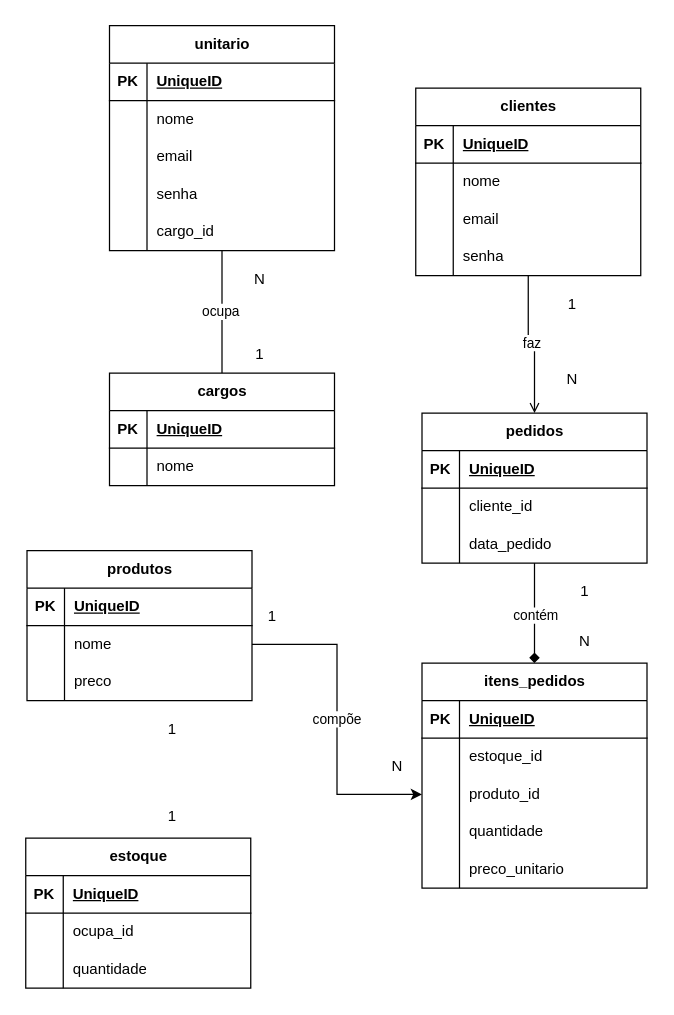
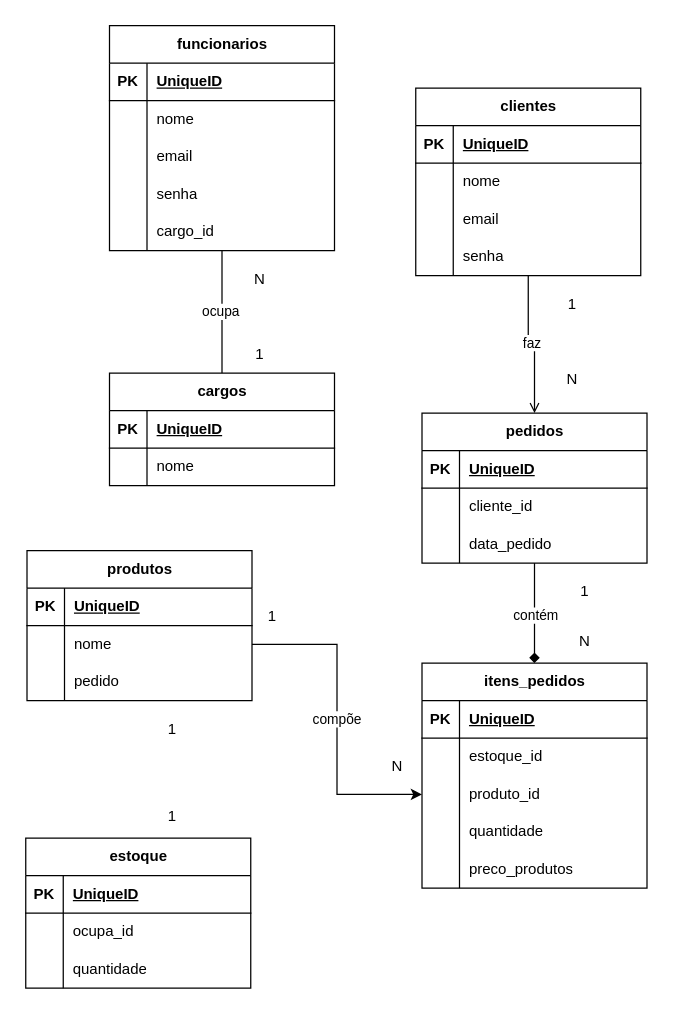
node "unitario": label "unitario" -> "funcionarios"
node "preco": label "preco" -> "pedido"
node "preco_unitario": label "preco_unitario" -> "preco_produtos"
